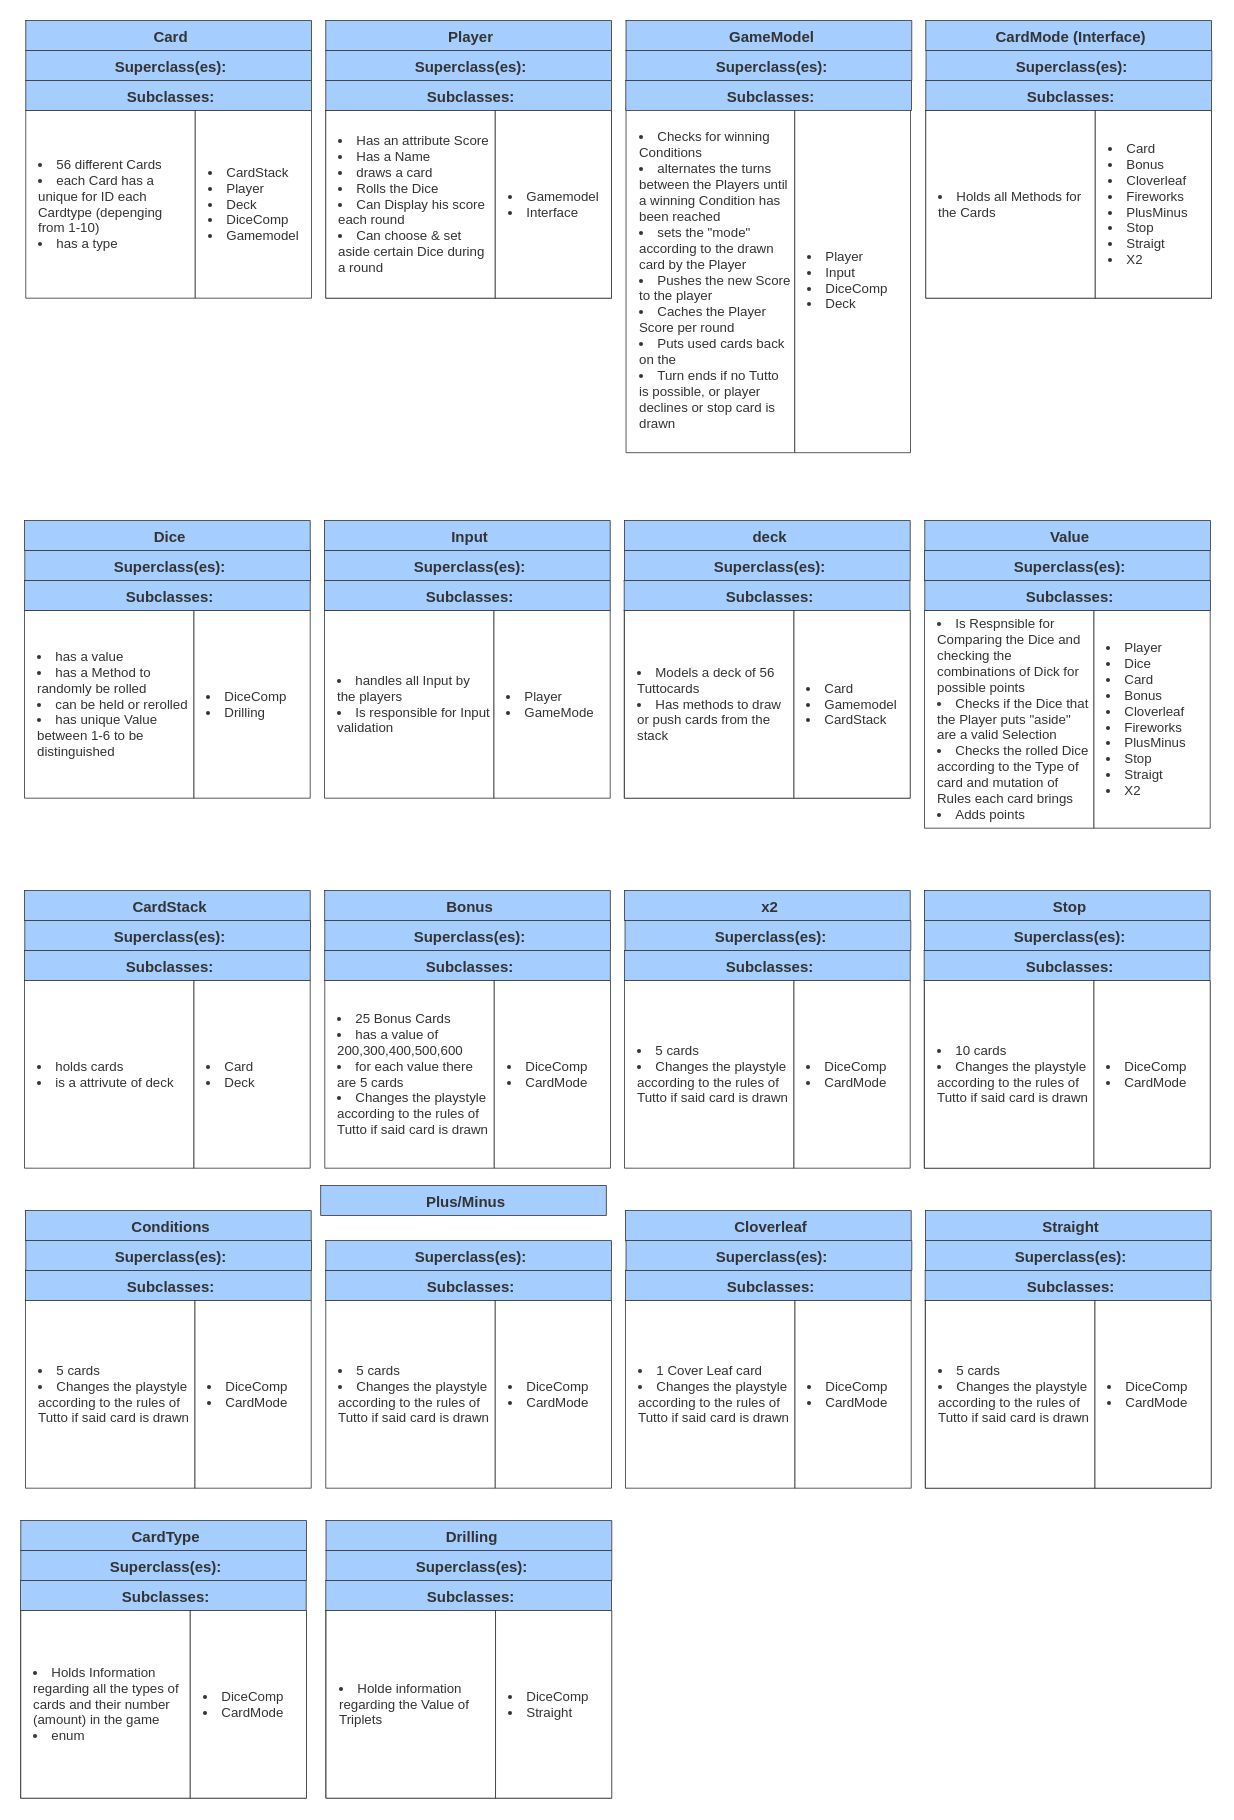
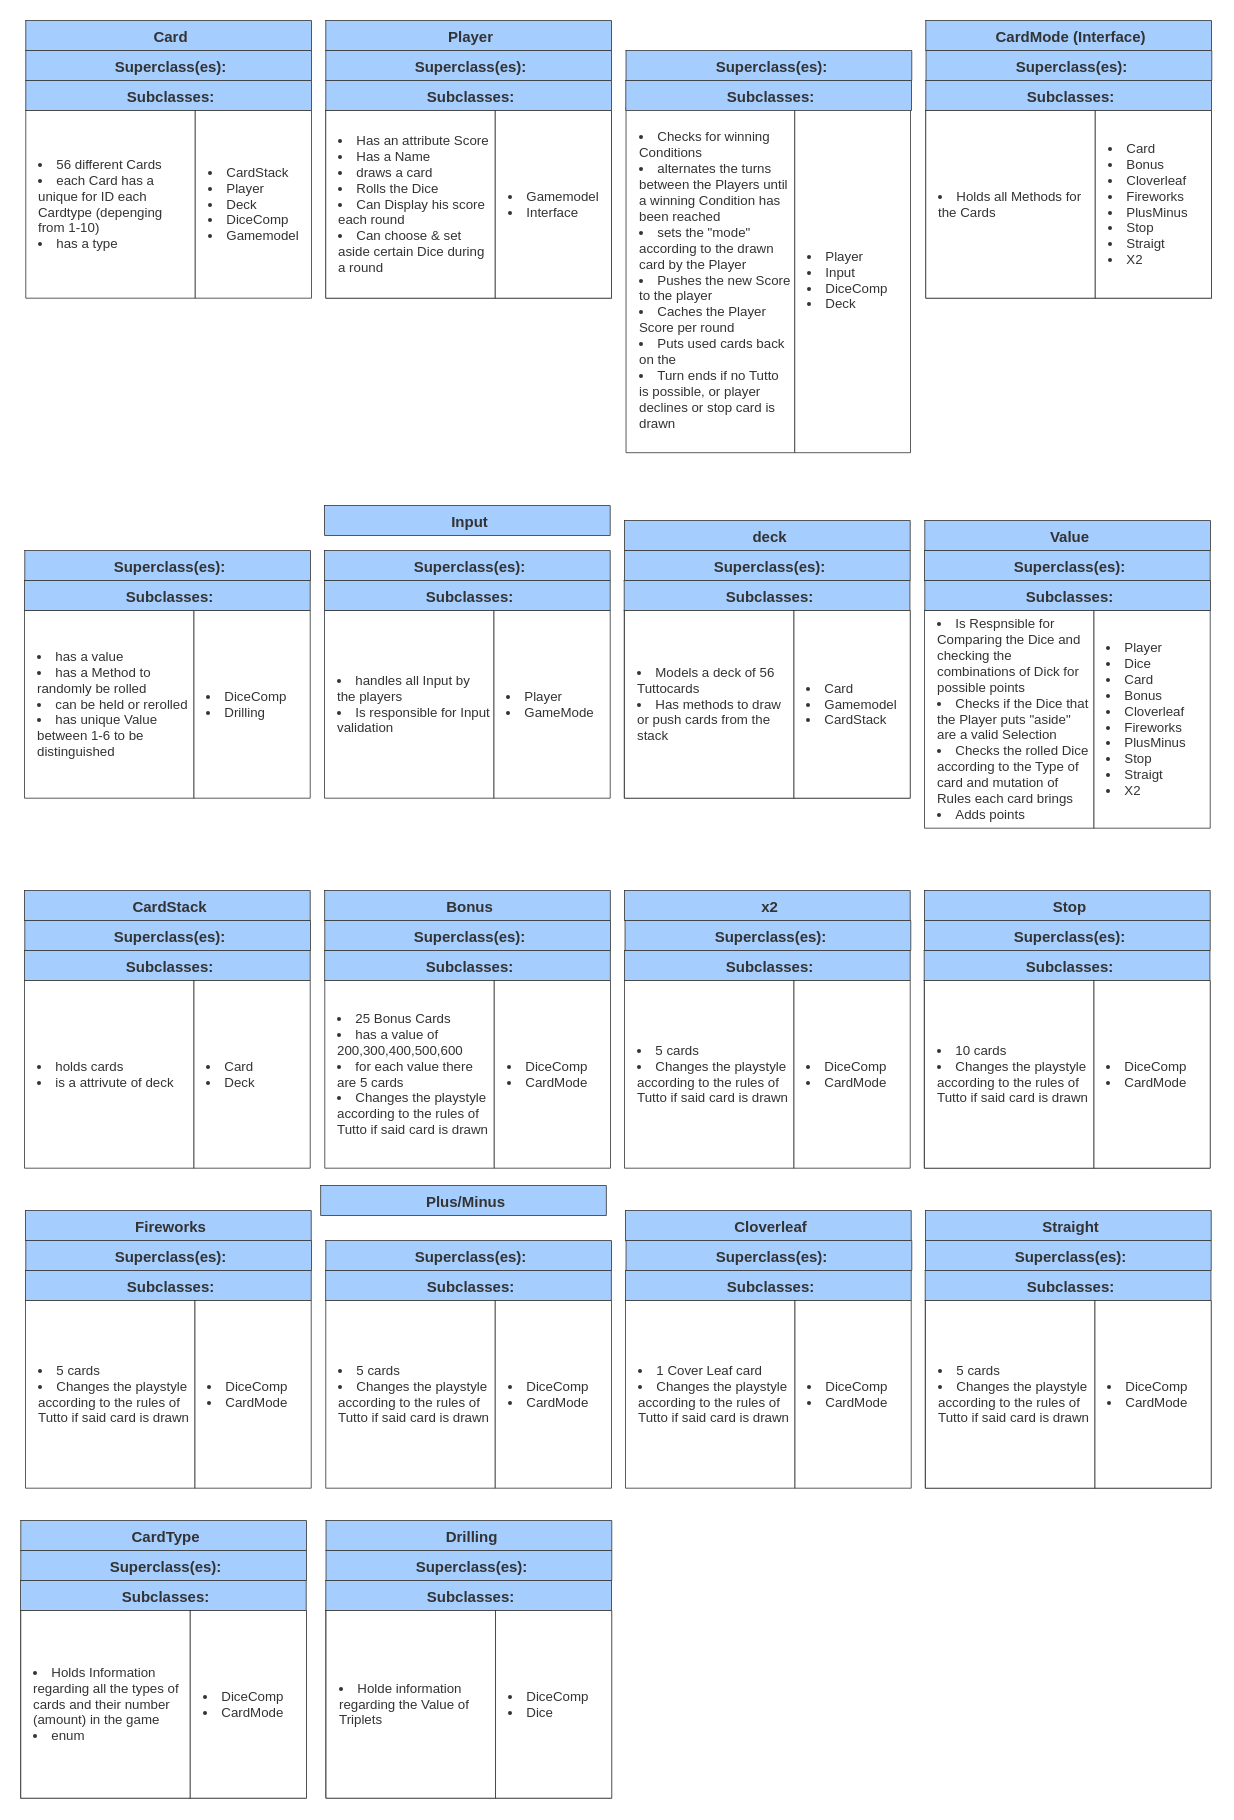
node "GameModel": removed
node "Dice": removed
node "Input": moved (467, 536) -> (467, 521)
node "Conditions": label "Conditions" -> "Fireworks"
node "DiceComp Straight": label "DiceComp Straight" -> "DiceComp Dice"
